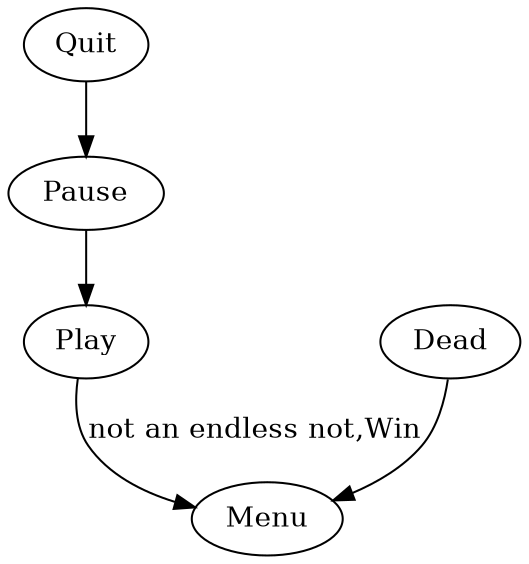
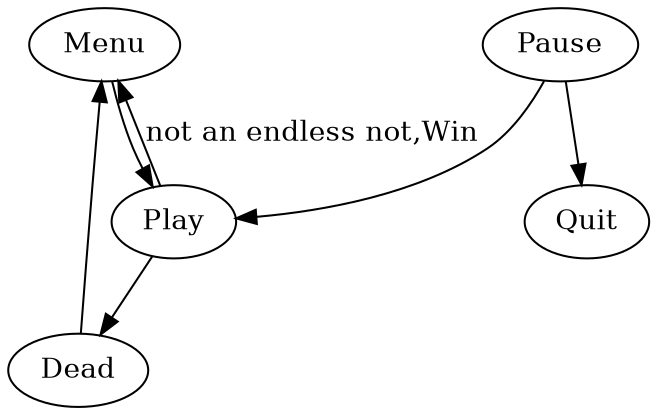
edge "Quit" -> "Pause": reversed
edge "Menu" -> "Play": added
edge "Play" -> "Dead": added
